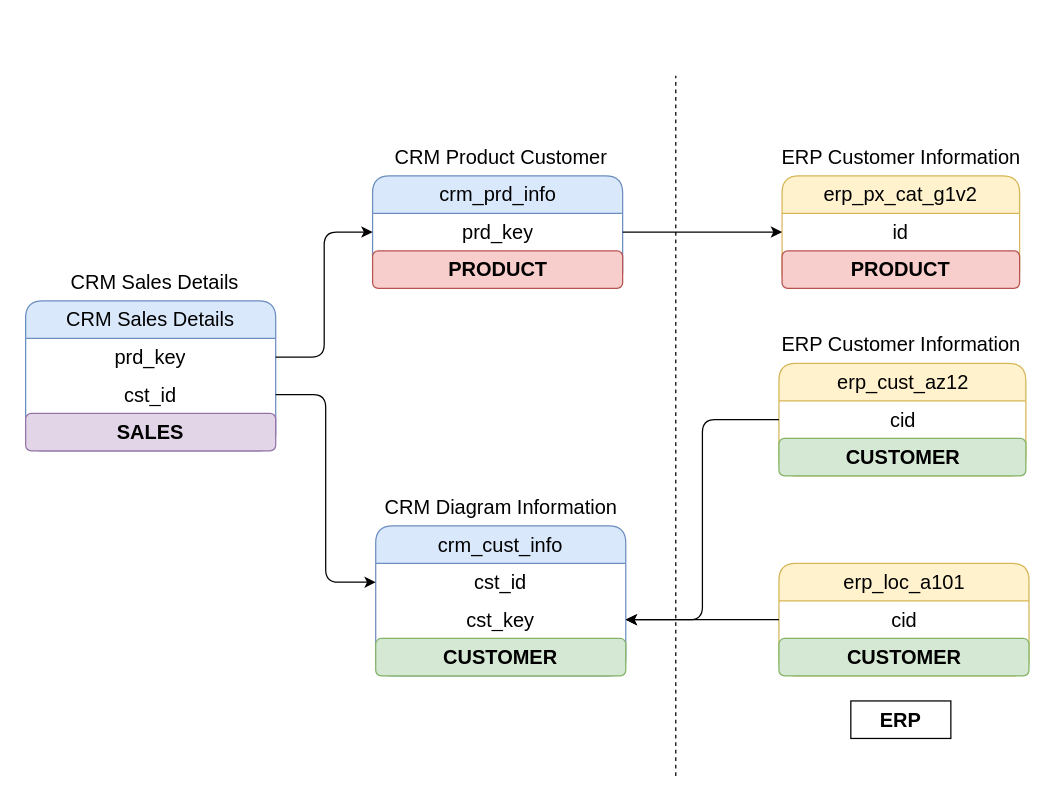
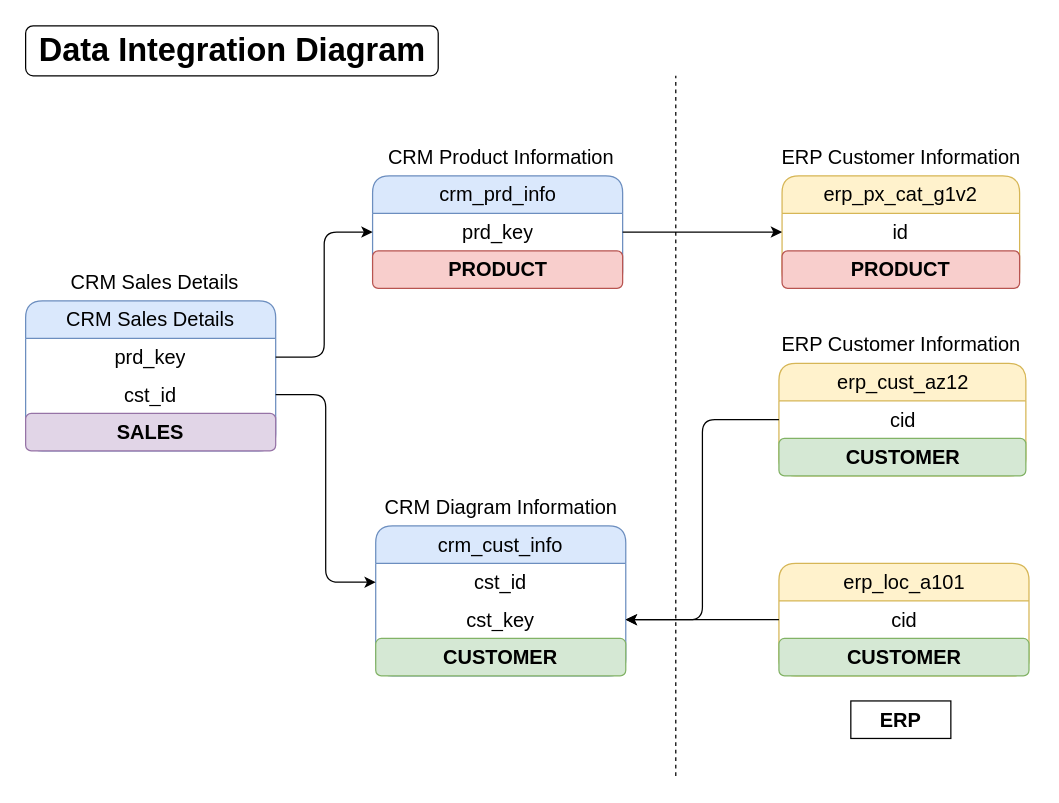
node "Data Integration Diagram": added
node "CRM Product Customer": label "CRM Product Customer" -> "CRM Product Information"
